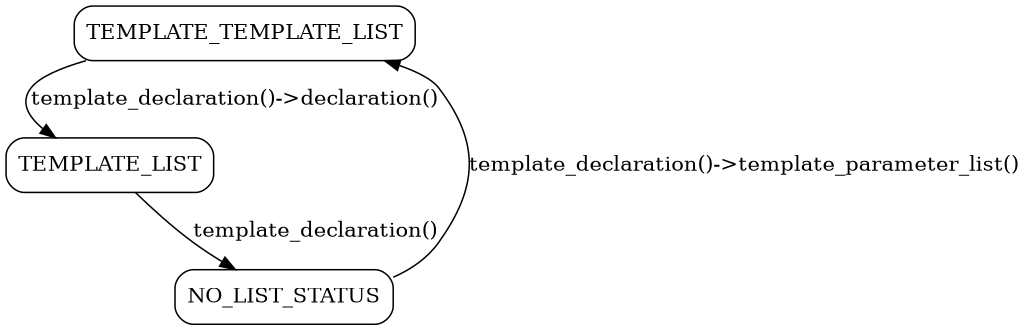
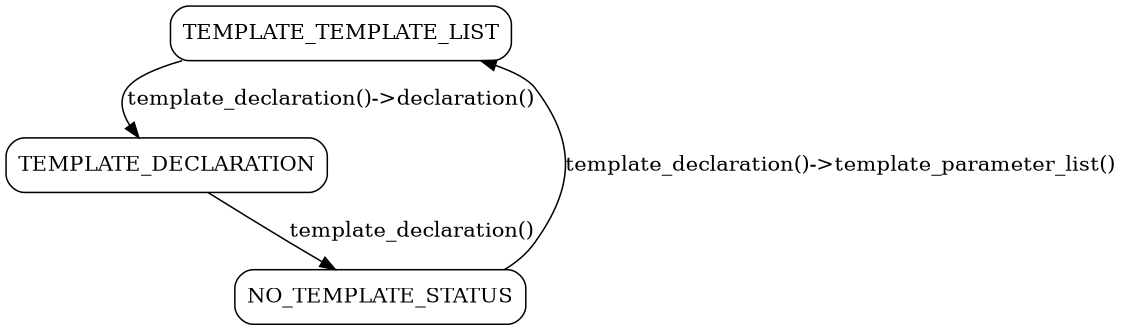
node "TEMPLATE_LIST": label "TEMPLATE_LIST" -> "TEMPLATE_DECLARATION"
node "NO_LIST_STATUS": label "NO_LIST_STATUS" -> "NO_TEMPLATE_STATUS"
